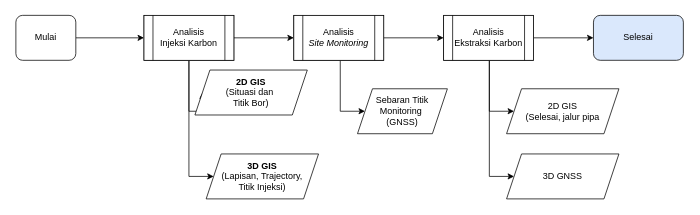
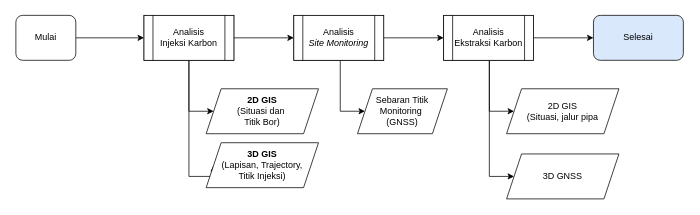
node "2D GIS (Situasi dan Titik Bor)": moved (251, 93) -> (262, 111)
node "2D GIS (Selesai, jalur pipa": label "2D GIS (Selesai, jalur pipa" -> "2D GIS (Situasi, jalur pipa"
node "3D GIS (Lapisan, Trajectory, Titik Injeksi)": moved (262, 177) -> (262, 165)
